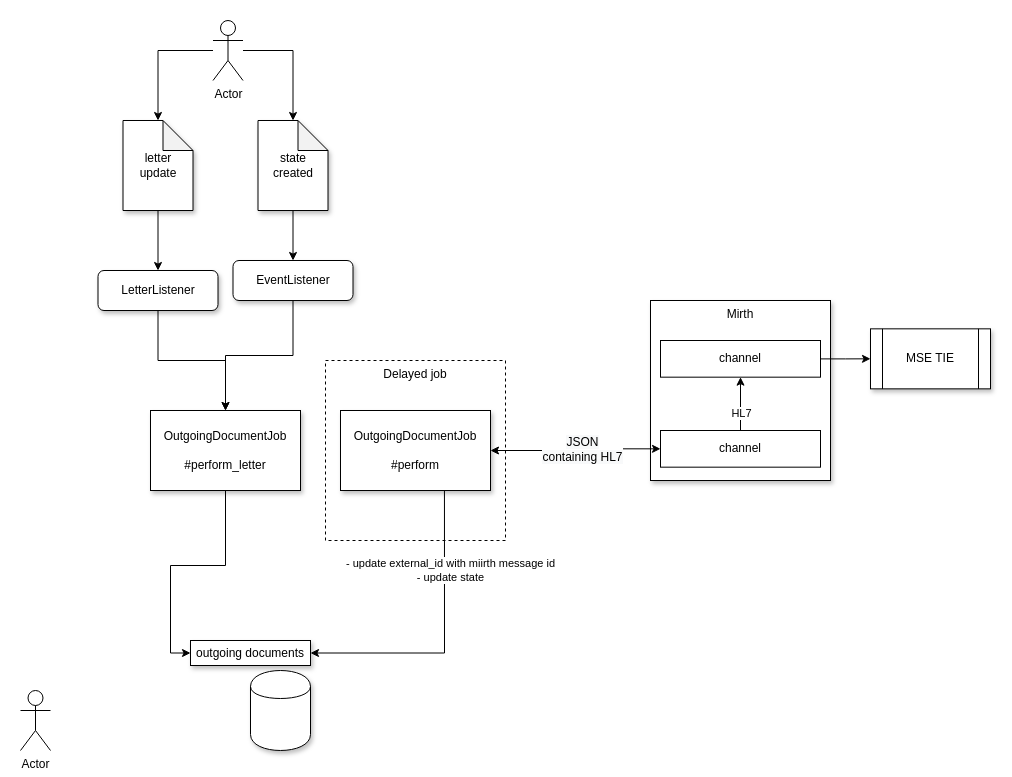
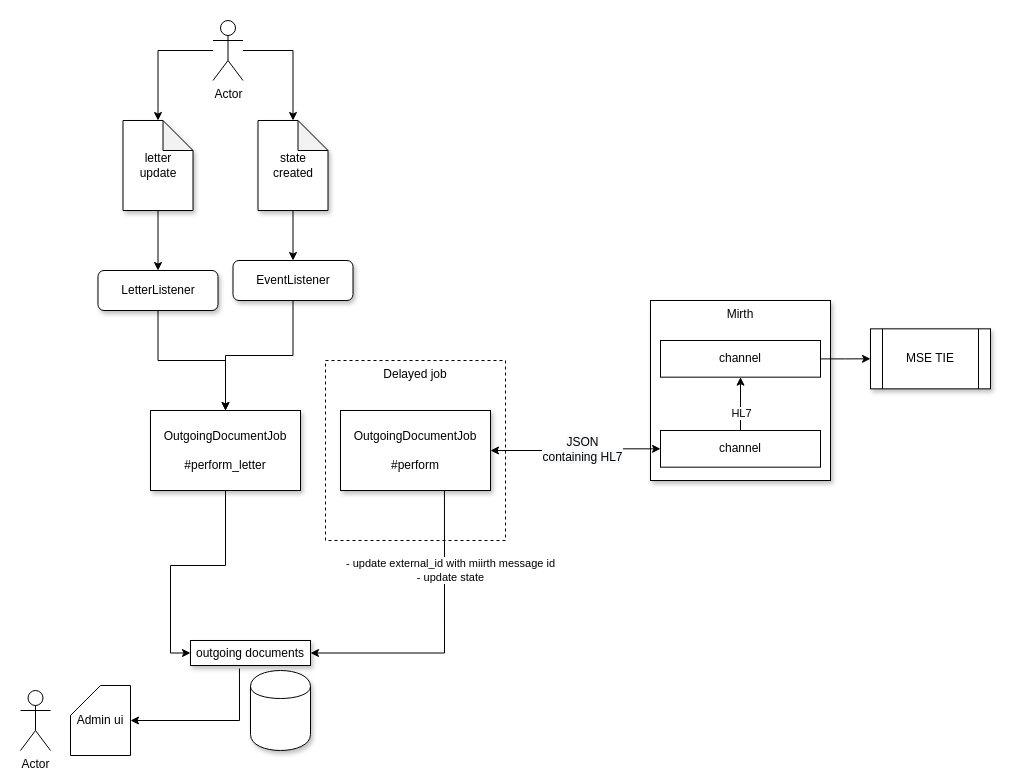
node "Admin ui": added
edge "outgoing documents" -> "Admin ui": added
